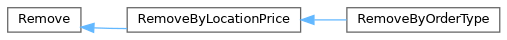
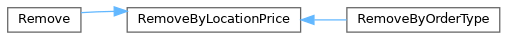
edge "RemoveByLocationPrice" -> "Remove": reversed
